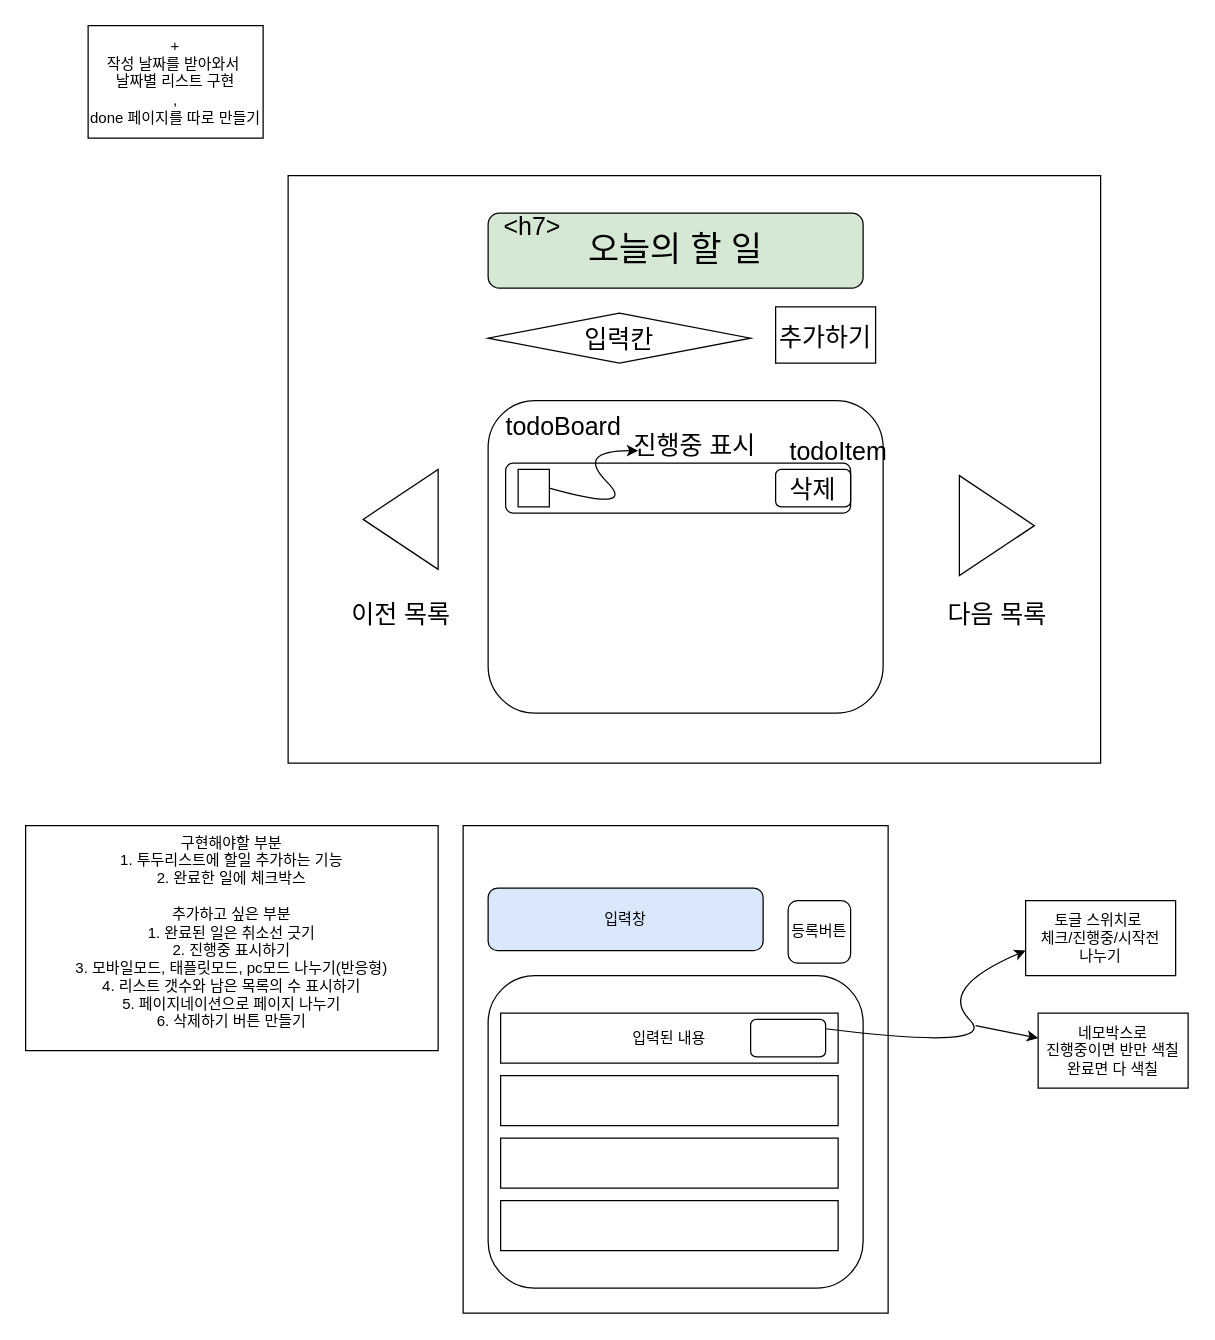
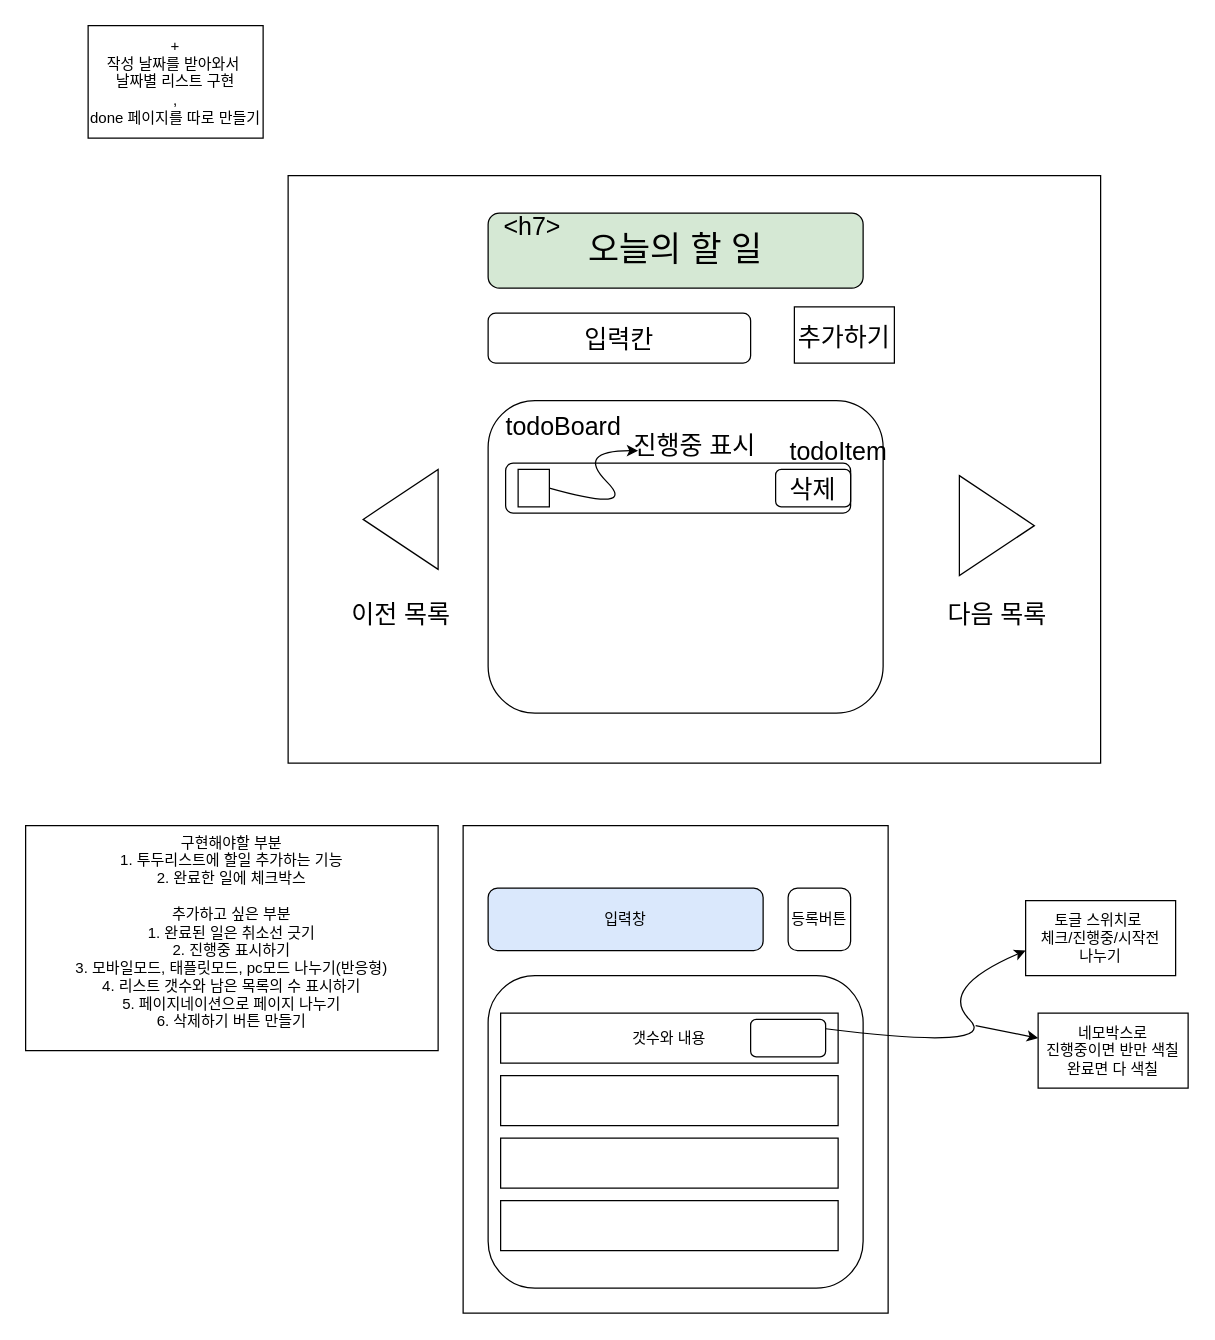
node "추가하기": moved (826, 335) -> (844, 335)
node "입력칸": shape diamond -> rounded rectangle
node "등록버튼": moved (819, 932) -> (819, 919)
node "입력된 내용": label "입력된 내용" -> "갯수와 내용"
